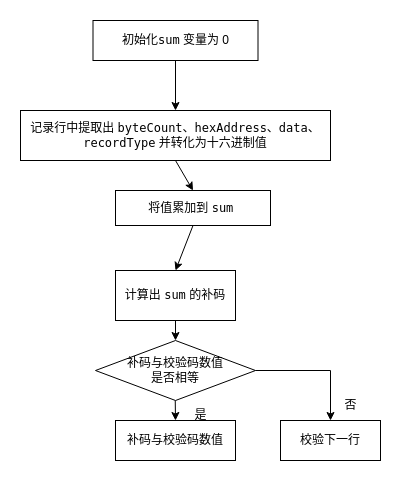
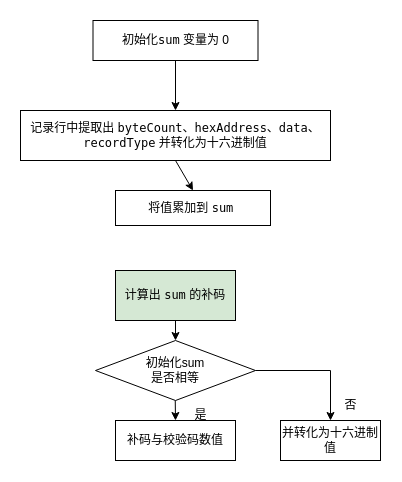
edge "将值累加到 sum" -> "计算出 sum 的补码": removed
node "计算出 sum 的补码": fillcolor #ffffff -> #d5e8d4
node "补码与校验码数值 是否相等": label "补码与校验码数值 是否相等" -> "初始化sum 是否相等"
node "校验下一行": label "校验下一行" -> "并转化为十六进制值"
